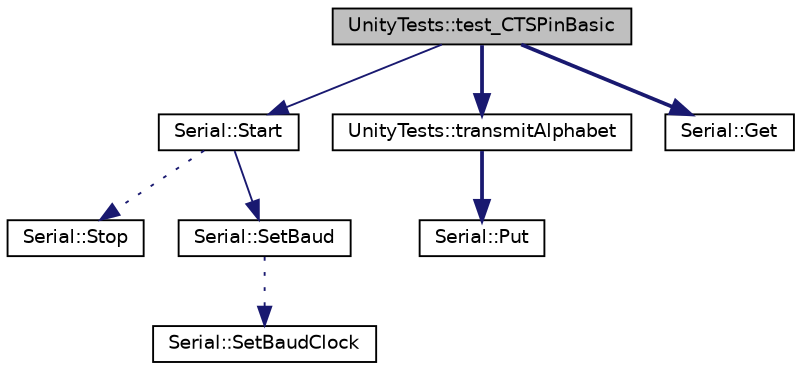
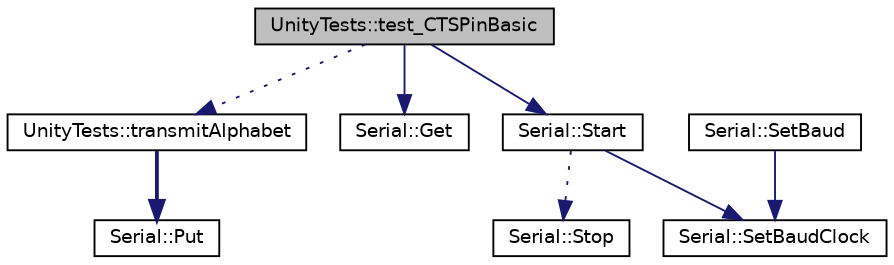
edge "UnityTests::test_CTSPinBasic" -> "UnityTests::transmitAlphabet": style bold -> dotted
edge "UnityTests::test_CTSPinBasic" -> "Serial::Get": style bold -> solid
edge "Serial::Start" -> "Serial::SetBaud": now "Serial::Start" -> "Serial::SetBaudClock"
edge "Serial::SetBaud" -> "Serial::SetBaudClock": style dotted -> solid
